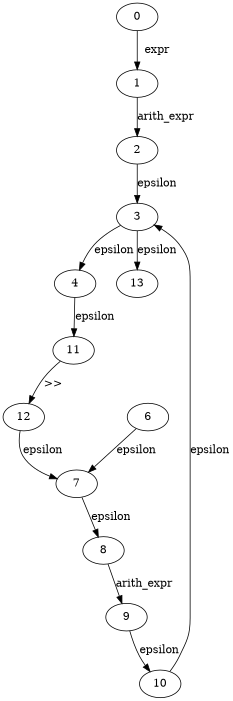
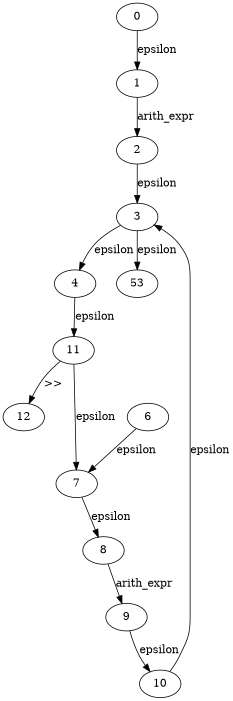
edge "0" -> "1": label "expr" -> "epsilon"
node "13": label "13" -> "53"
edge "12" -> "7": now "11" -> "7"
